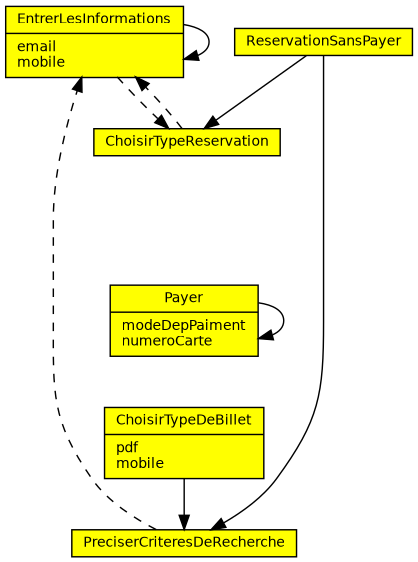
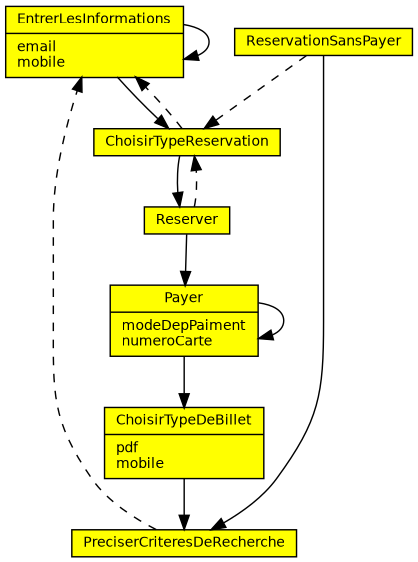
edge "ReservationSansPayer" -> "ChoisirTypeReservation": style solid -> dashed
edge "EntrerLesInformations" -> "ChoisirTypeReservation": style dashed -> solid
node "Reserver": added
edge "Payer" -> "ChoisirTypeDeBillet": added
